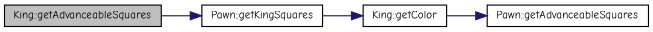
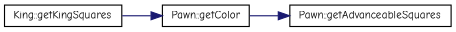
node "King::getAdvanceableSquares": removed
node "Pawn::getKingSquares": label "Pawn::getKingSquares" -> "King::getKingSquares"
node "King::getColor": label "King::getColor" -> "Pawn::getColor"
